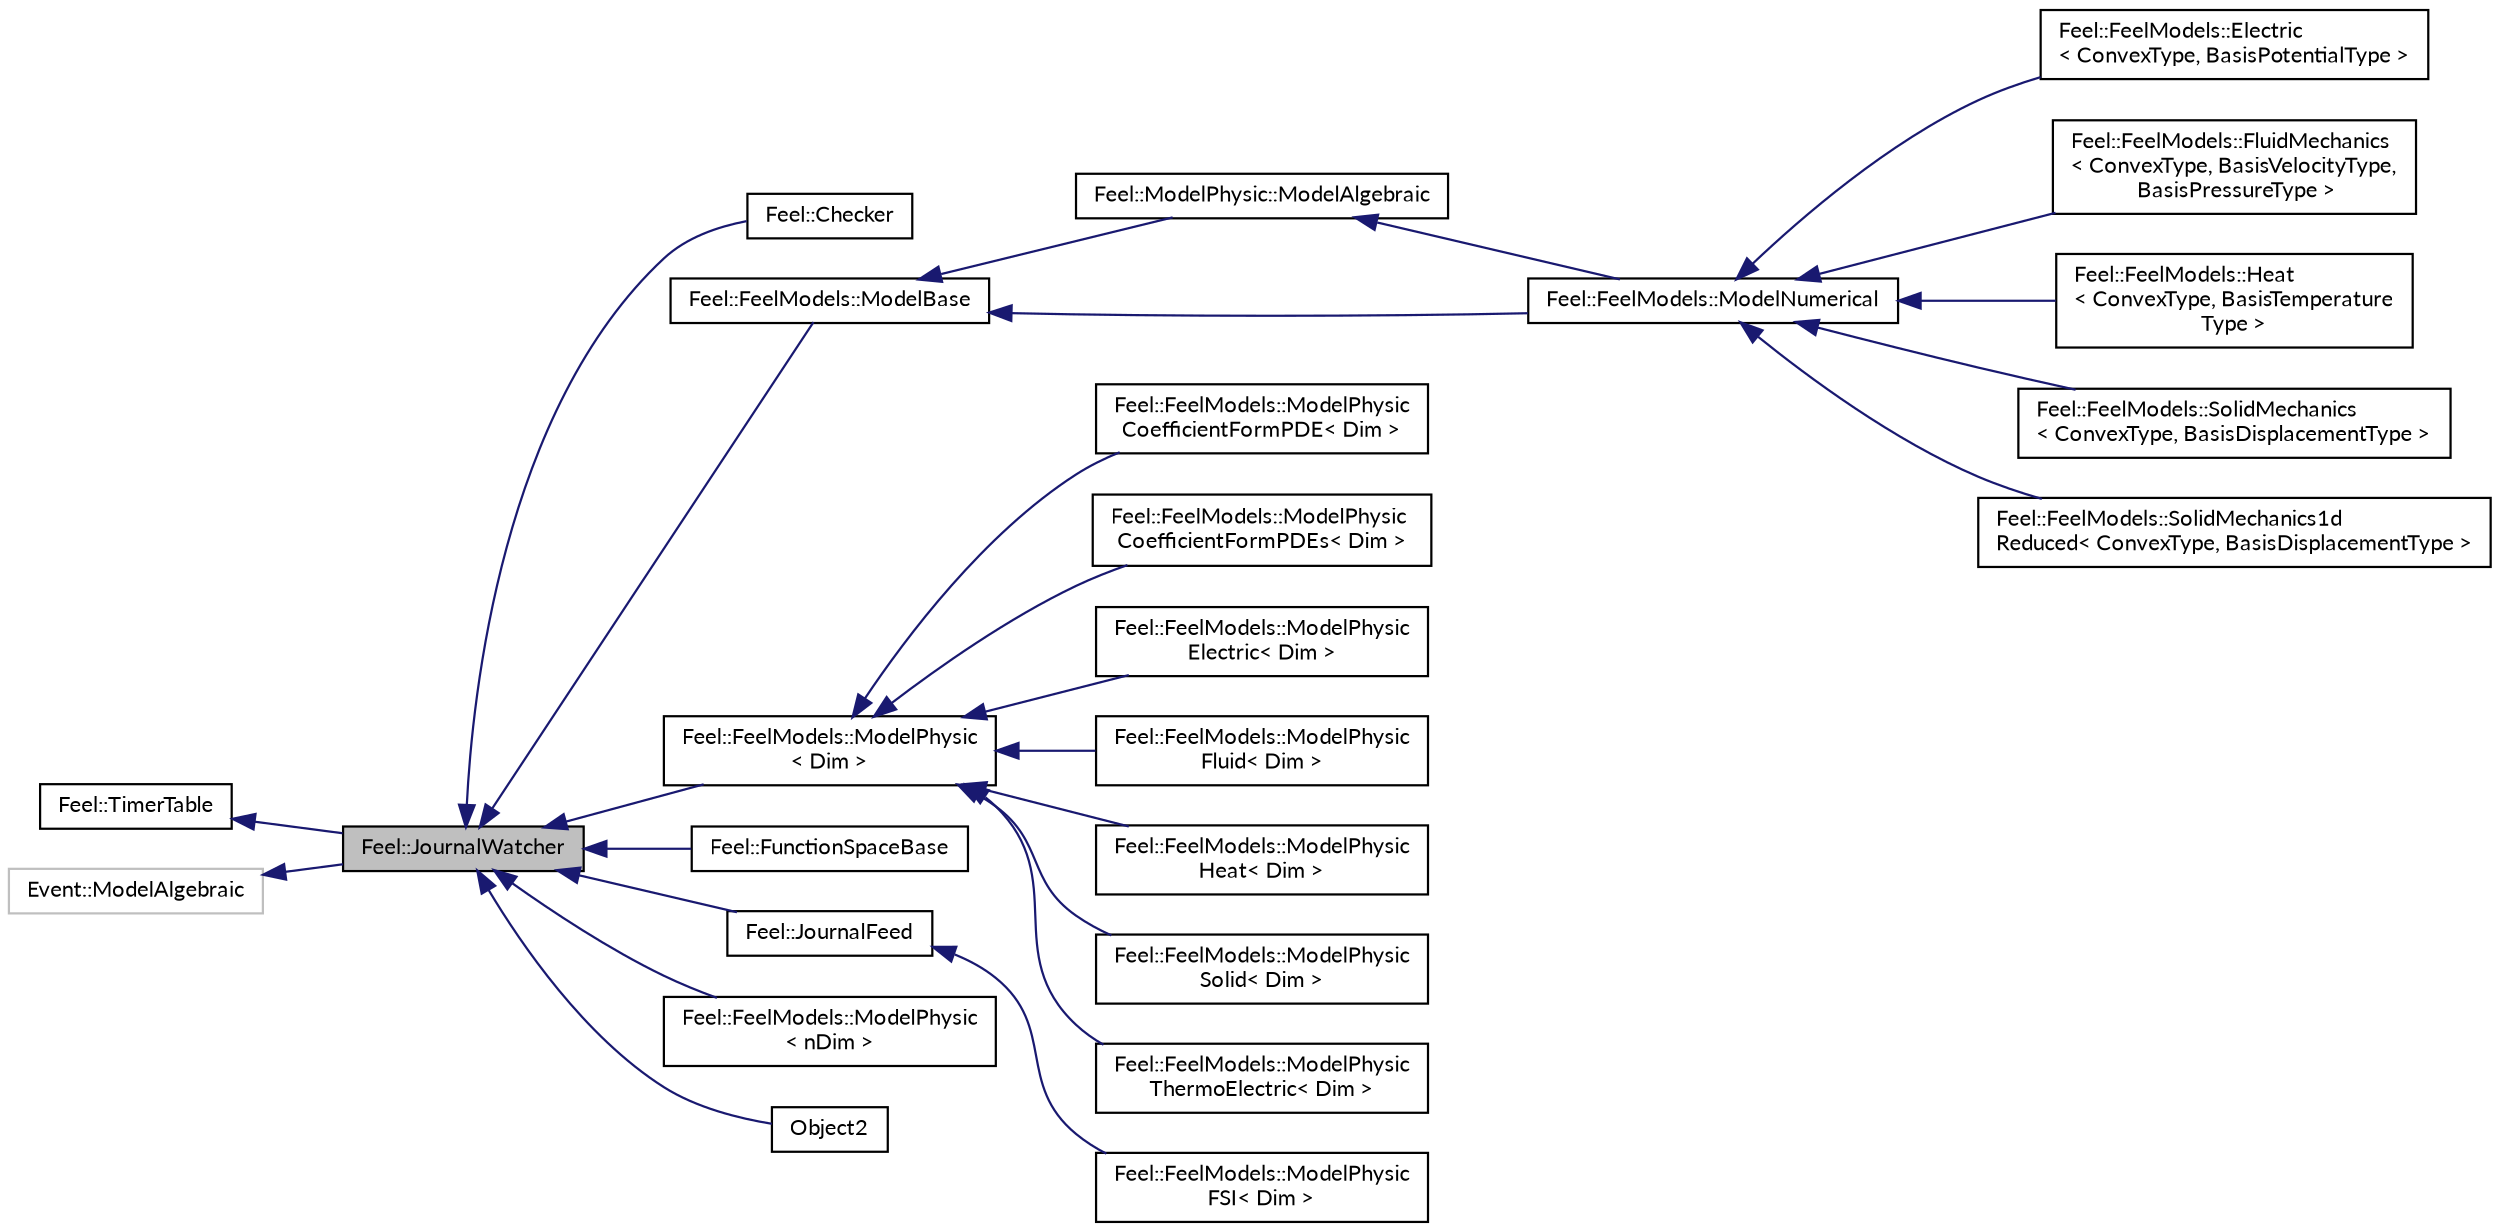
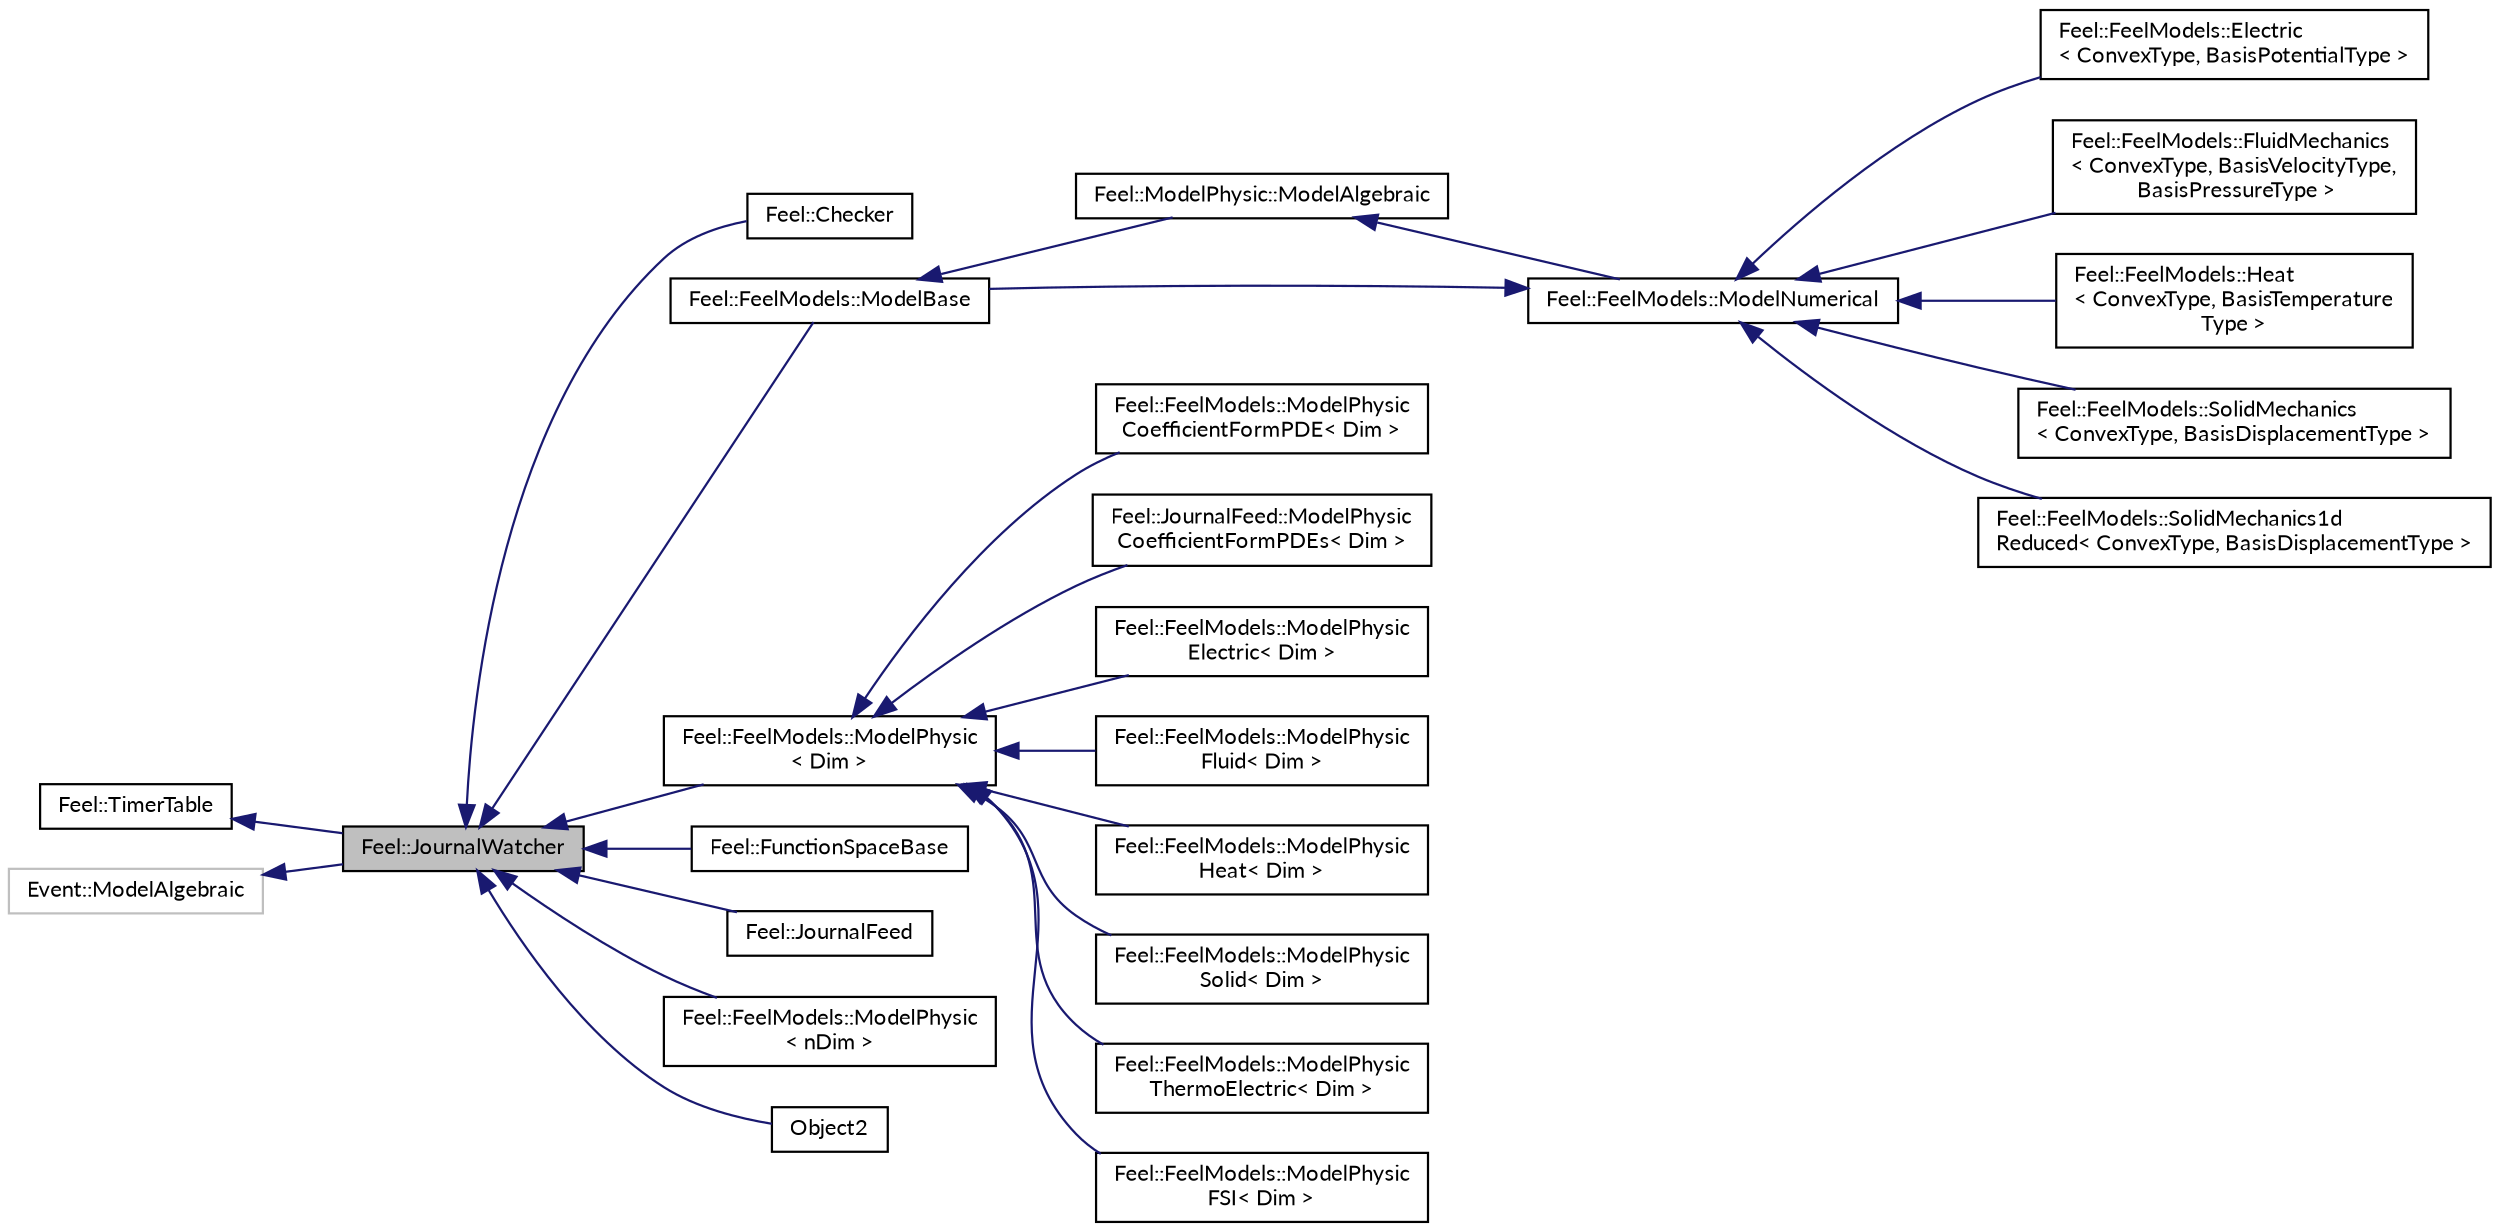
edge "Feel::FeelModels::ModelNumerical" -> "Feel::FeelModels::ModelBase": reversed
node "Feel::FeelModels::ModelPhysic CoefficientFormPDEs< Dim >": label "Feel::FeelModels::ModelPhysic CoefficientFormPDEs< Dim >" -> "Feel::JournalFeed::ModelPhysic CoefficientFormPDEs< Dim >"
edge "Feel::FeelModels::ModelPhysic FSI< Dim >" -> "Feel::JournalFeed": now "Feel::FeelModels::ModelPhysic FSI< Dim >" -> "Feel::FeelModels::ModelPhysic < Dim >"
